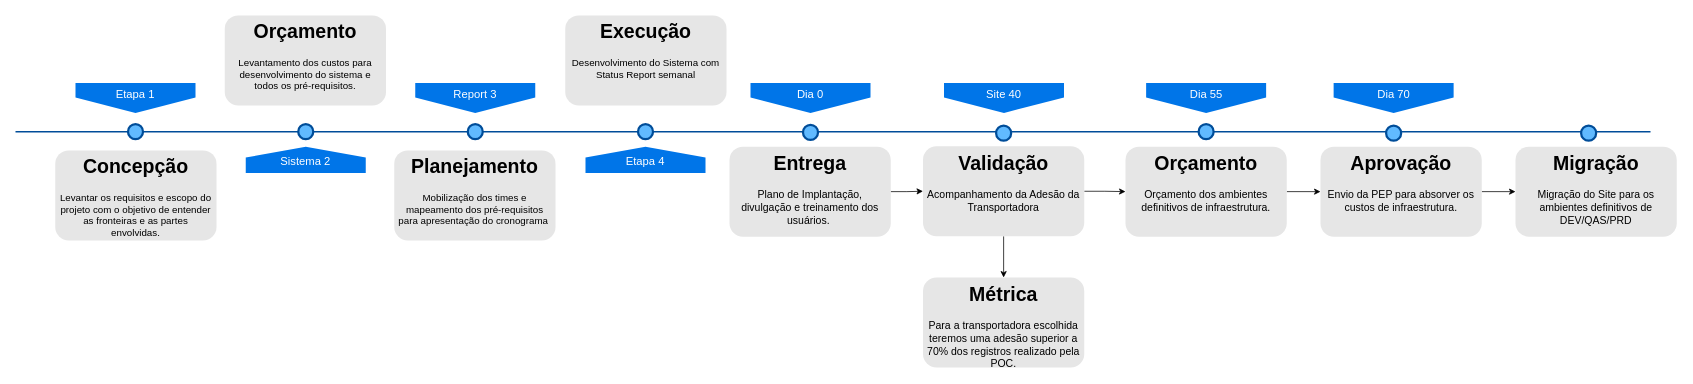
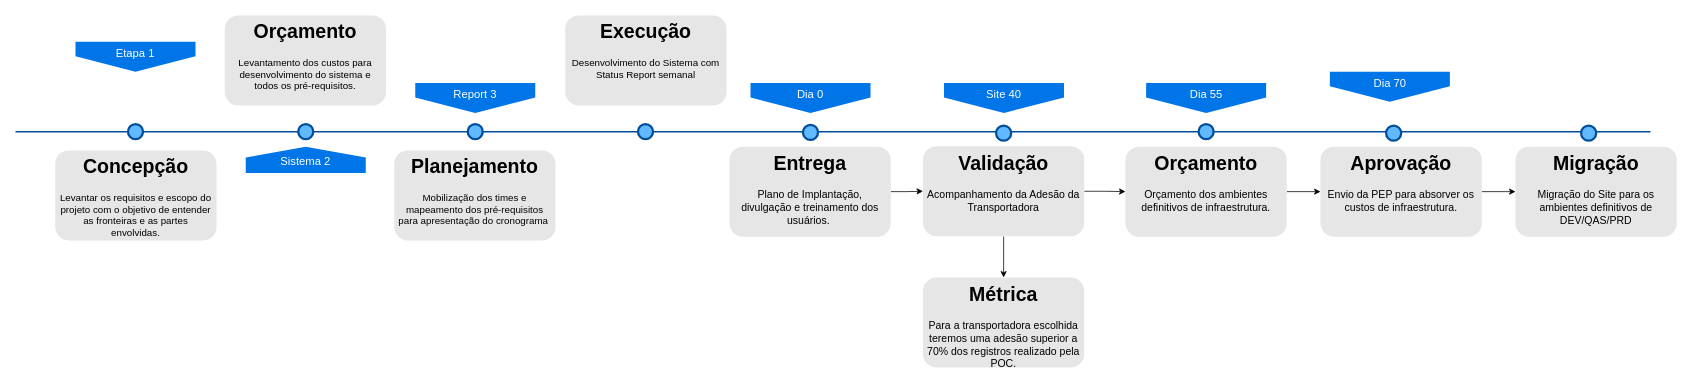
node "Etapa 1": moved (135, 98) -> (135, 57)
node "Dia 70": moved (1394, 98) -> (1390, 87)
node "Etapa 4": removed
